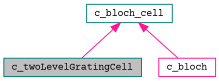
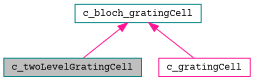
node "c_bloch_cell": label "c_bloch_cell" -> "c_bloch_gratingCell"
node "c_bloch": label "c_bloch" -> "c_gratingCell"
